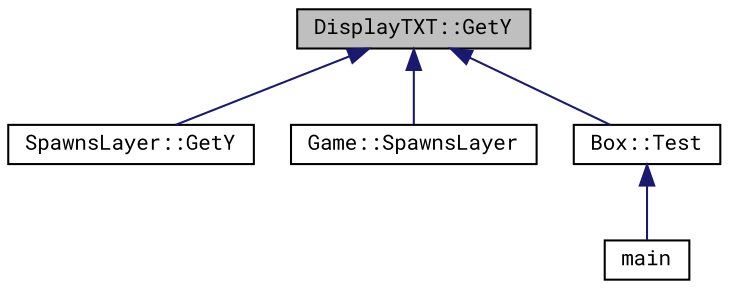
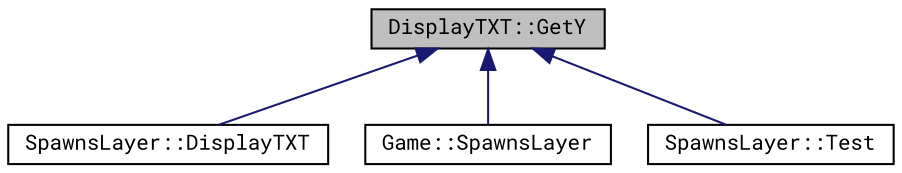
node "SpawnsLayer::GetY": label "SpawnsLayer::GetY" -> "SpawnsLayer::DisplayTXT"
node "Box::Test": label "Box::Test" -> "SpawnsLayer::Test"
node "main": removed
